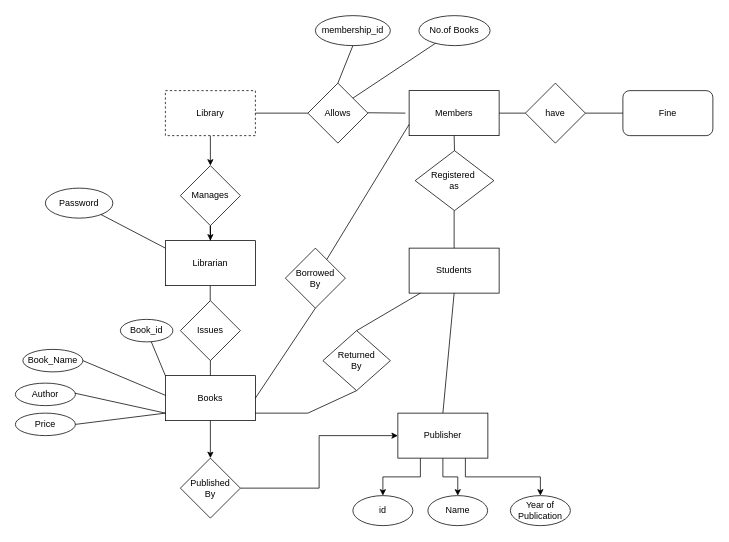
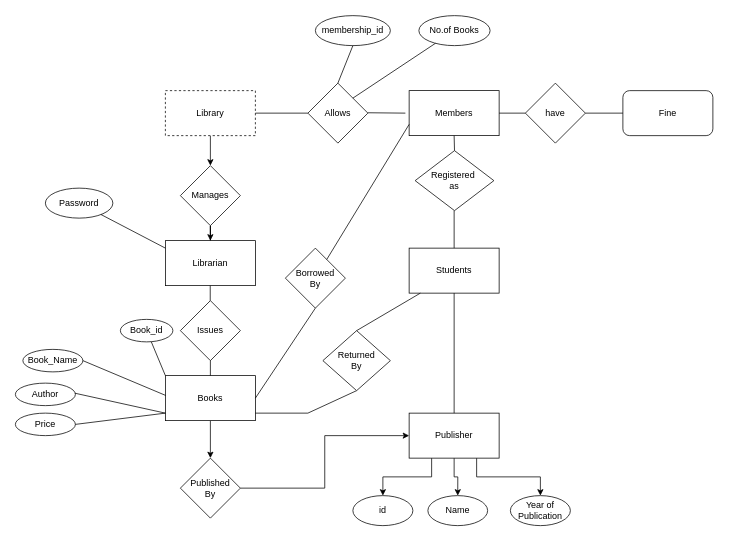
node "Publisher": moved (443, 435) -> (454, 435)
